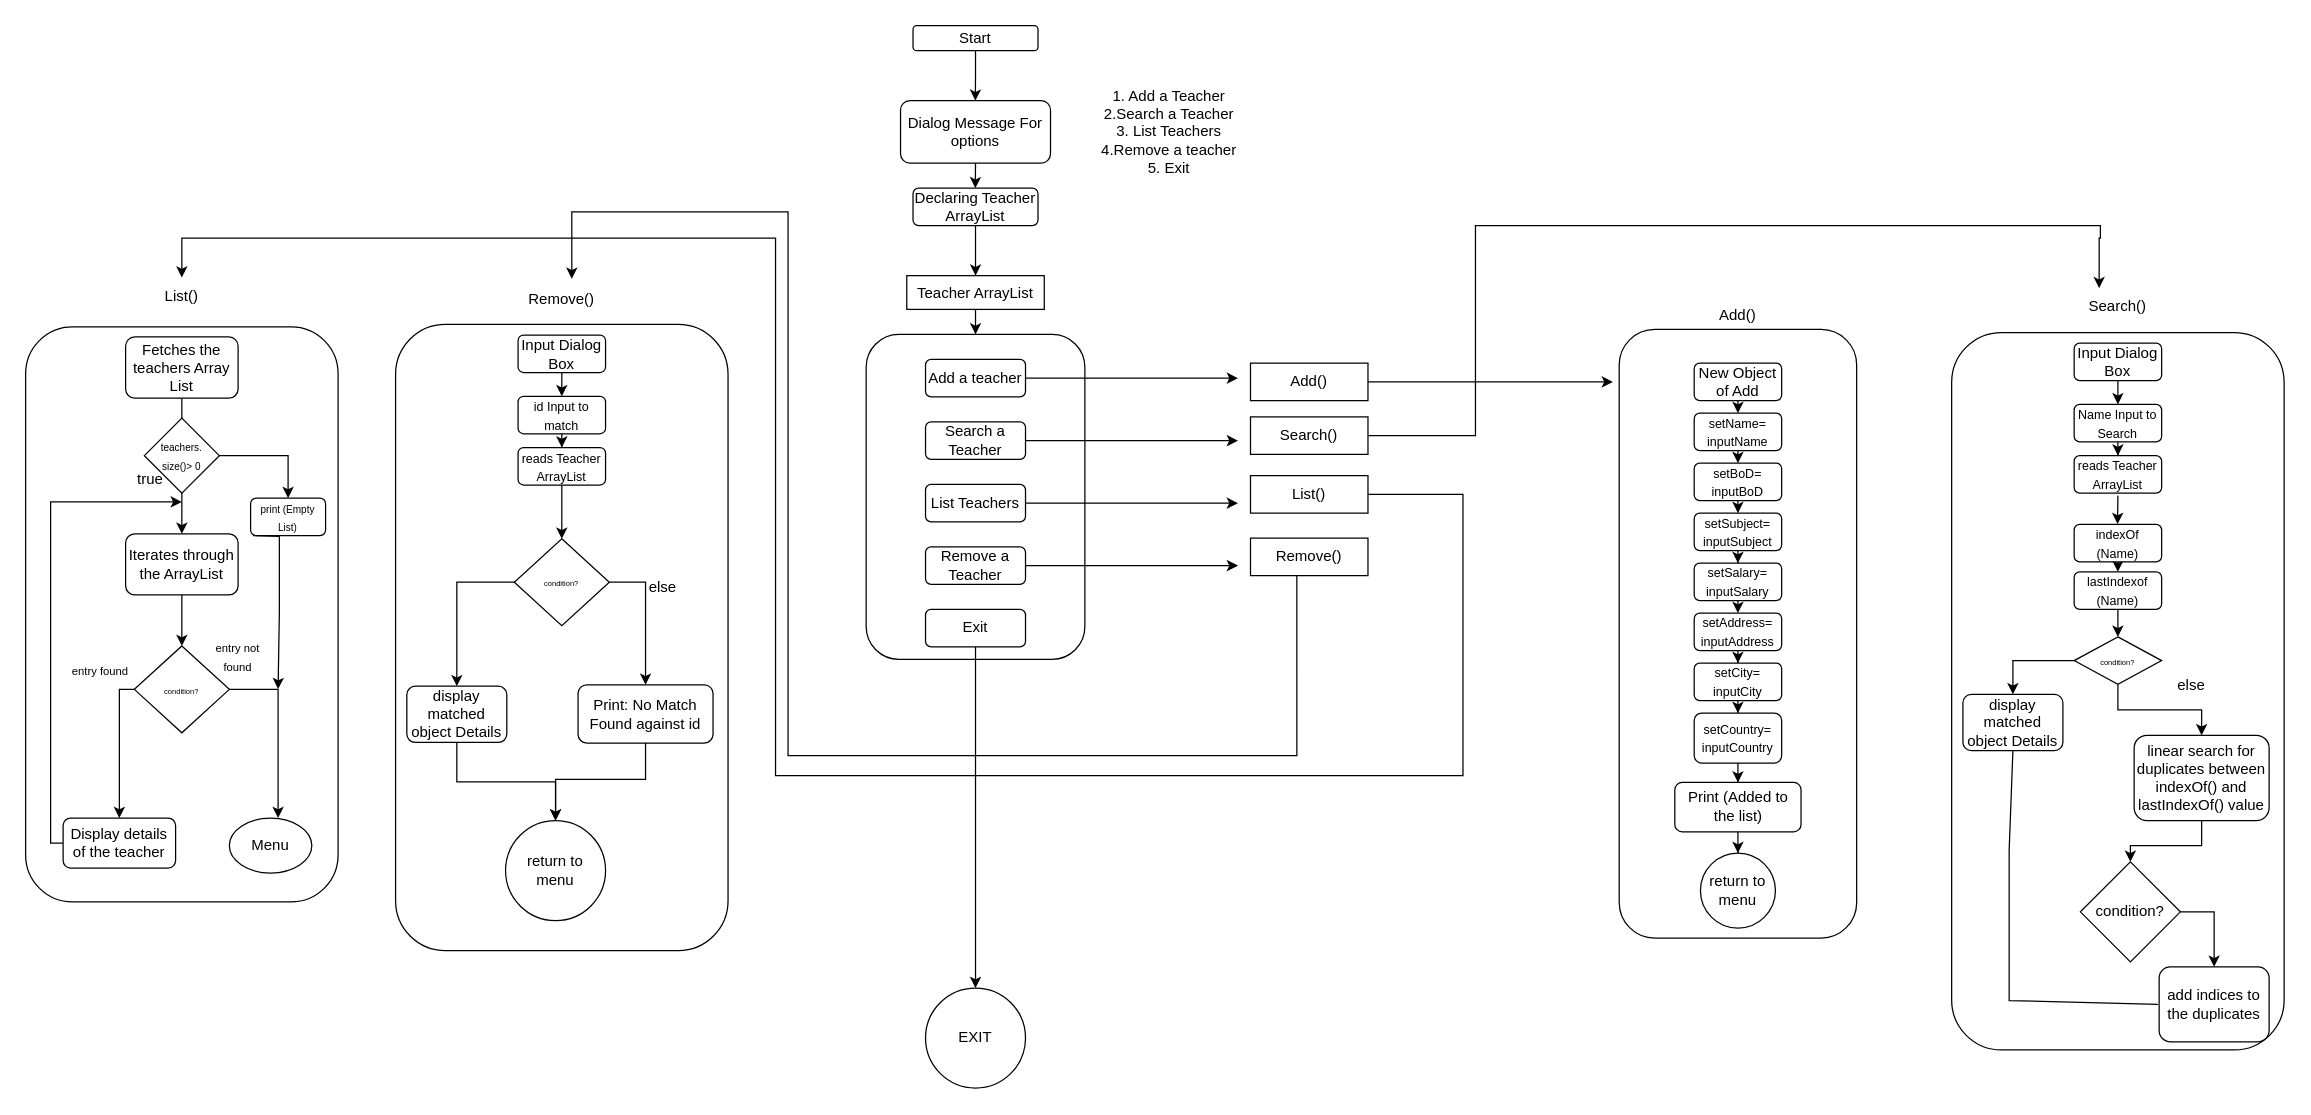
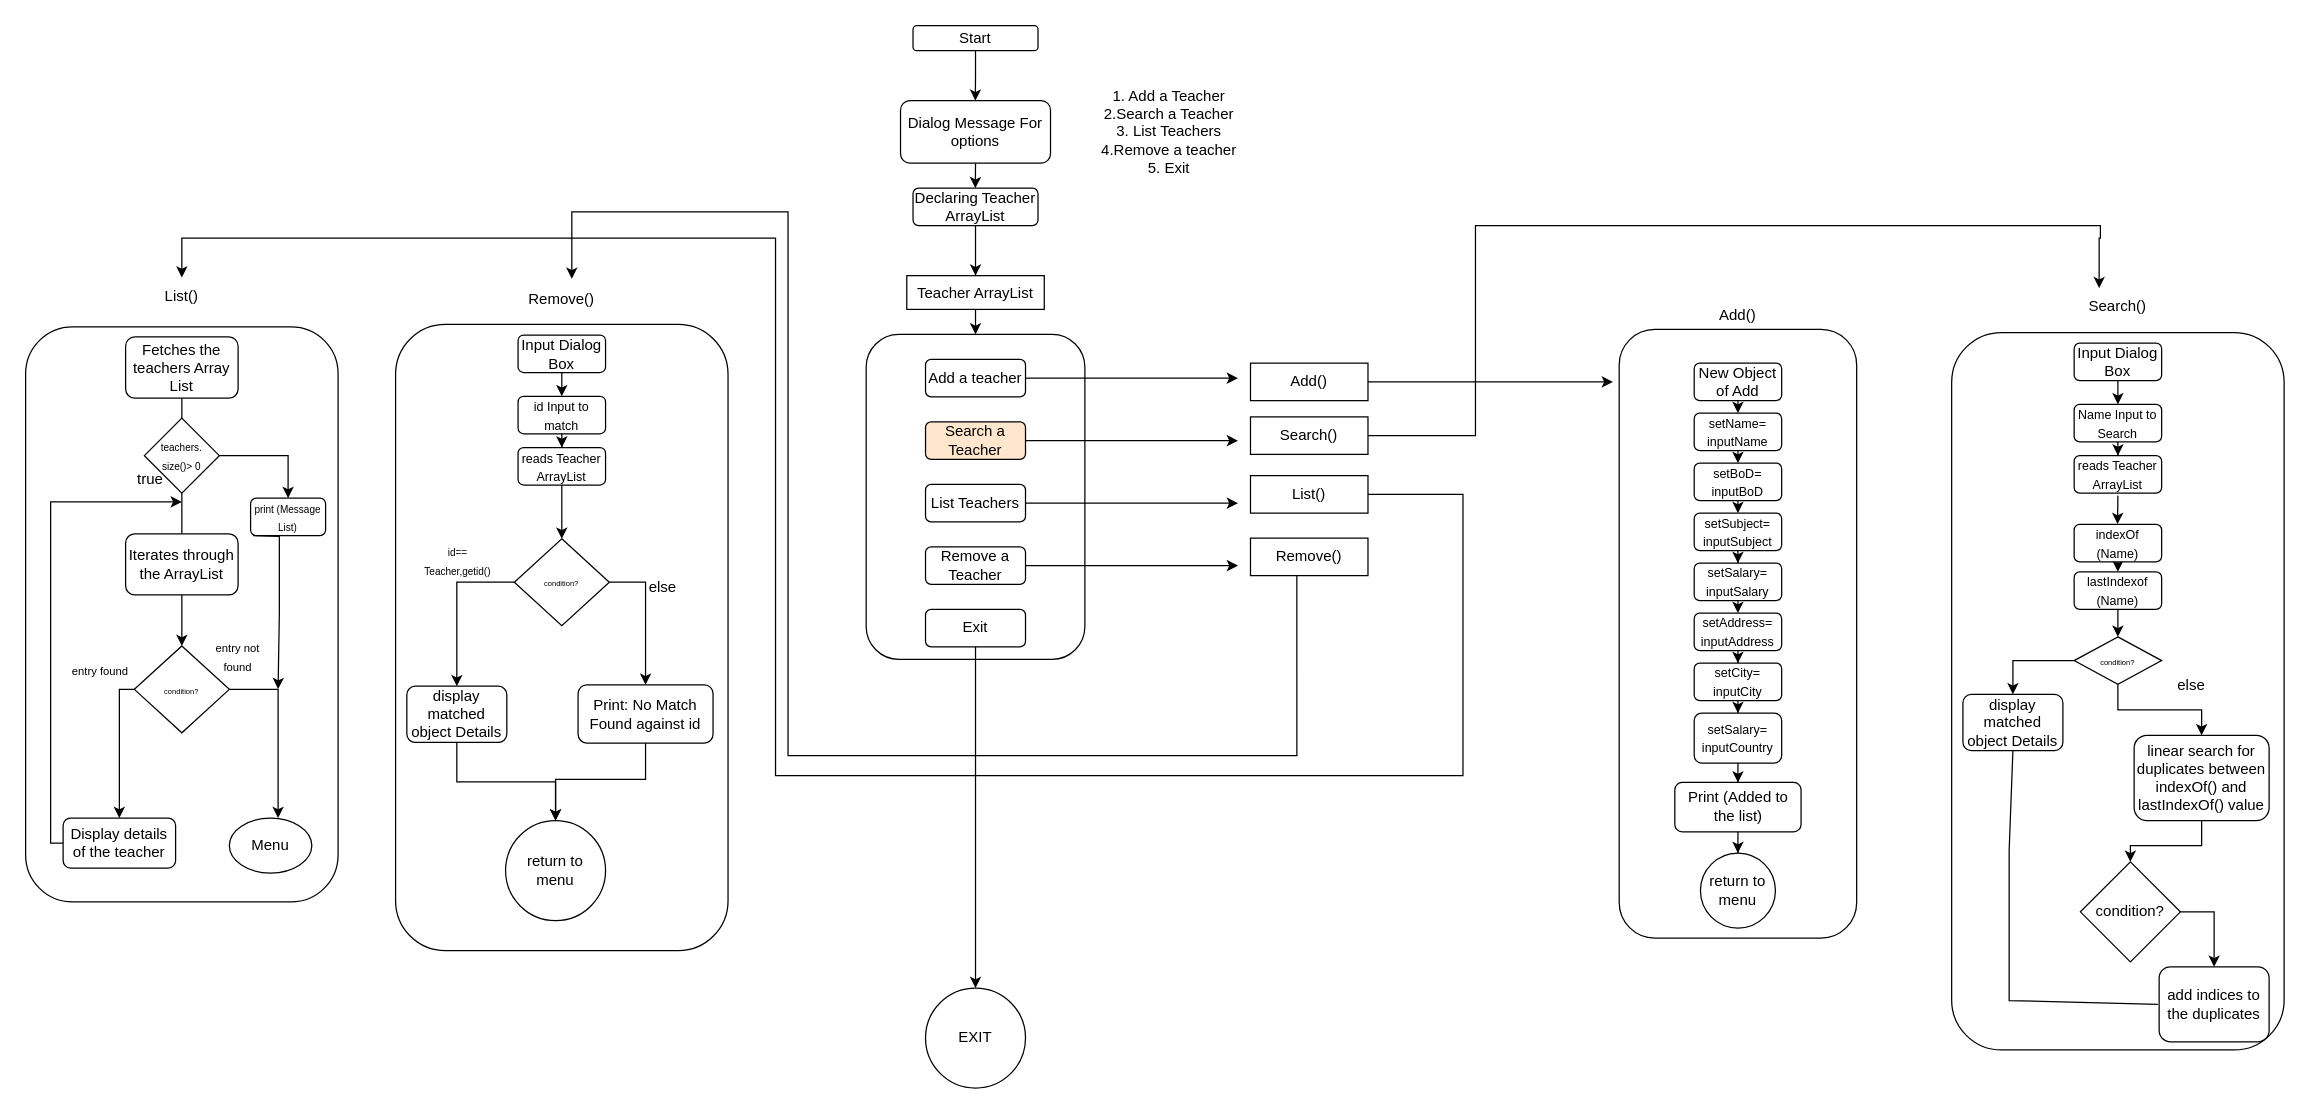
node "Search a Teacher": fillcolor #ffffff -> #ffe6cc
node "print (Empty List)": label "print (Empty List)" -> "print (Message List)"
edge "Fetches the teachers Array List" -> "Iterates through the ArrayList": arrowhead classic -> none
node "id== Teacher,getid()": added
node "setCountry= inputCountry": label "setCountry= inputCountry" -> "setSalary= inputCountry"
